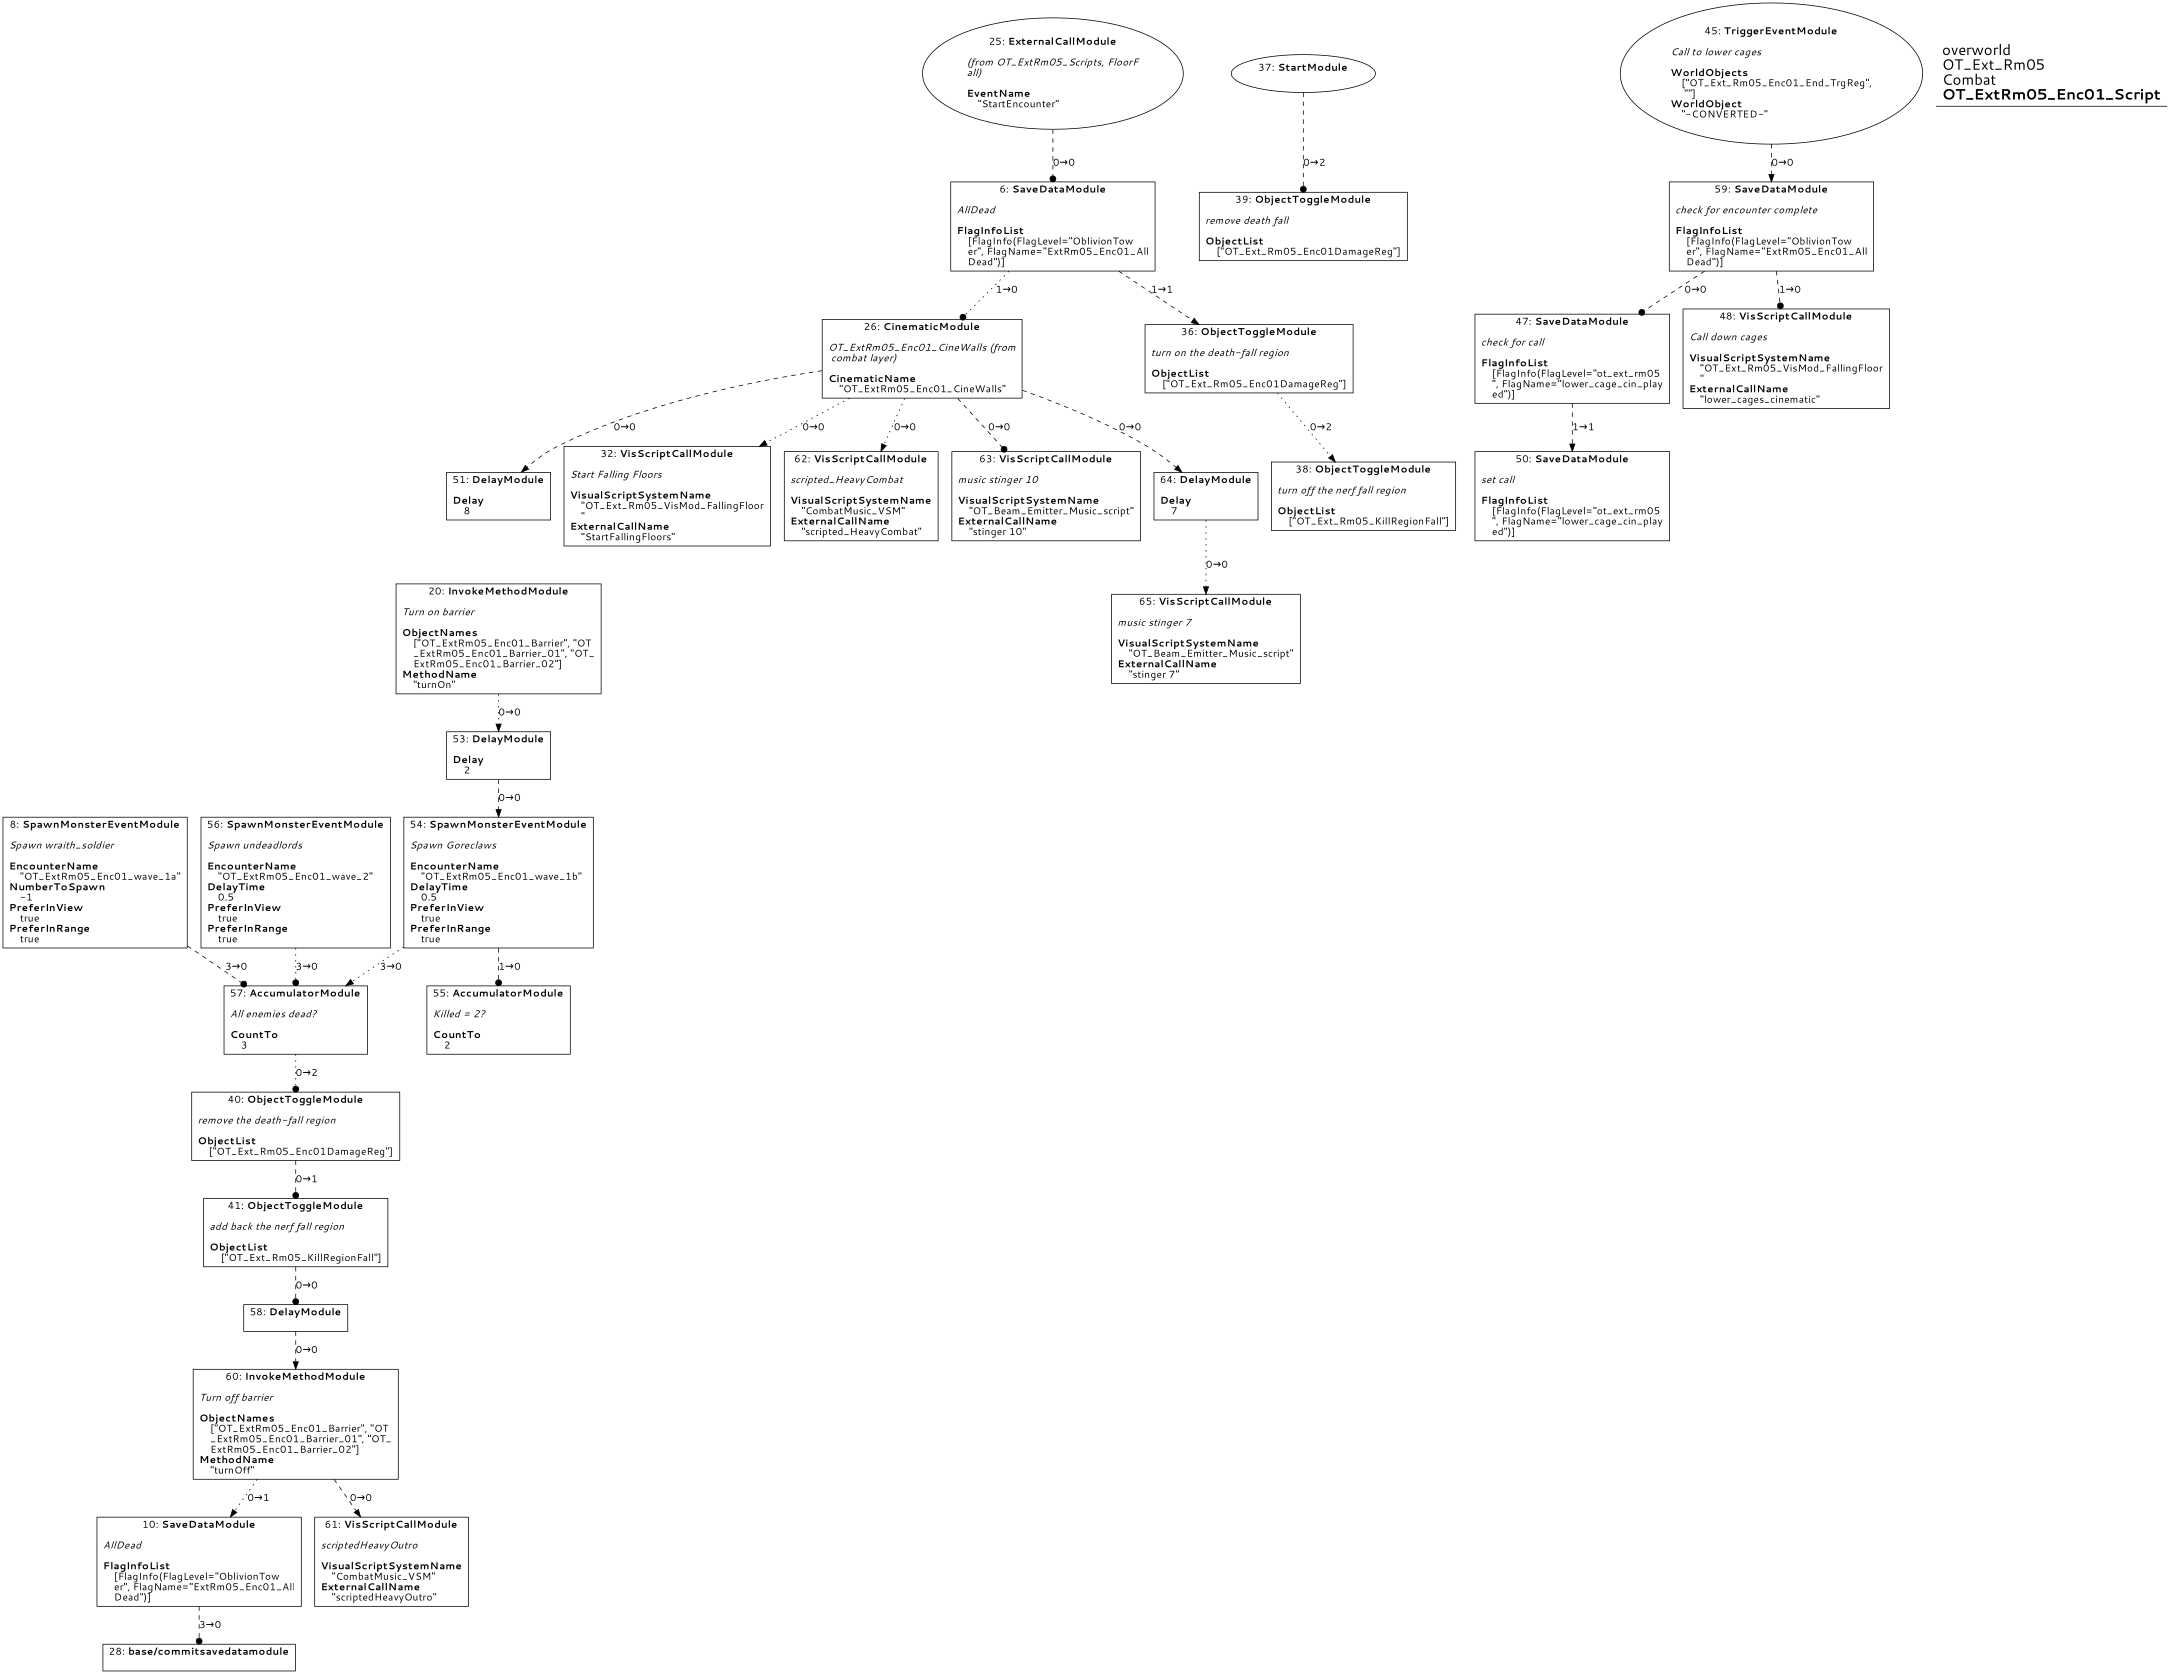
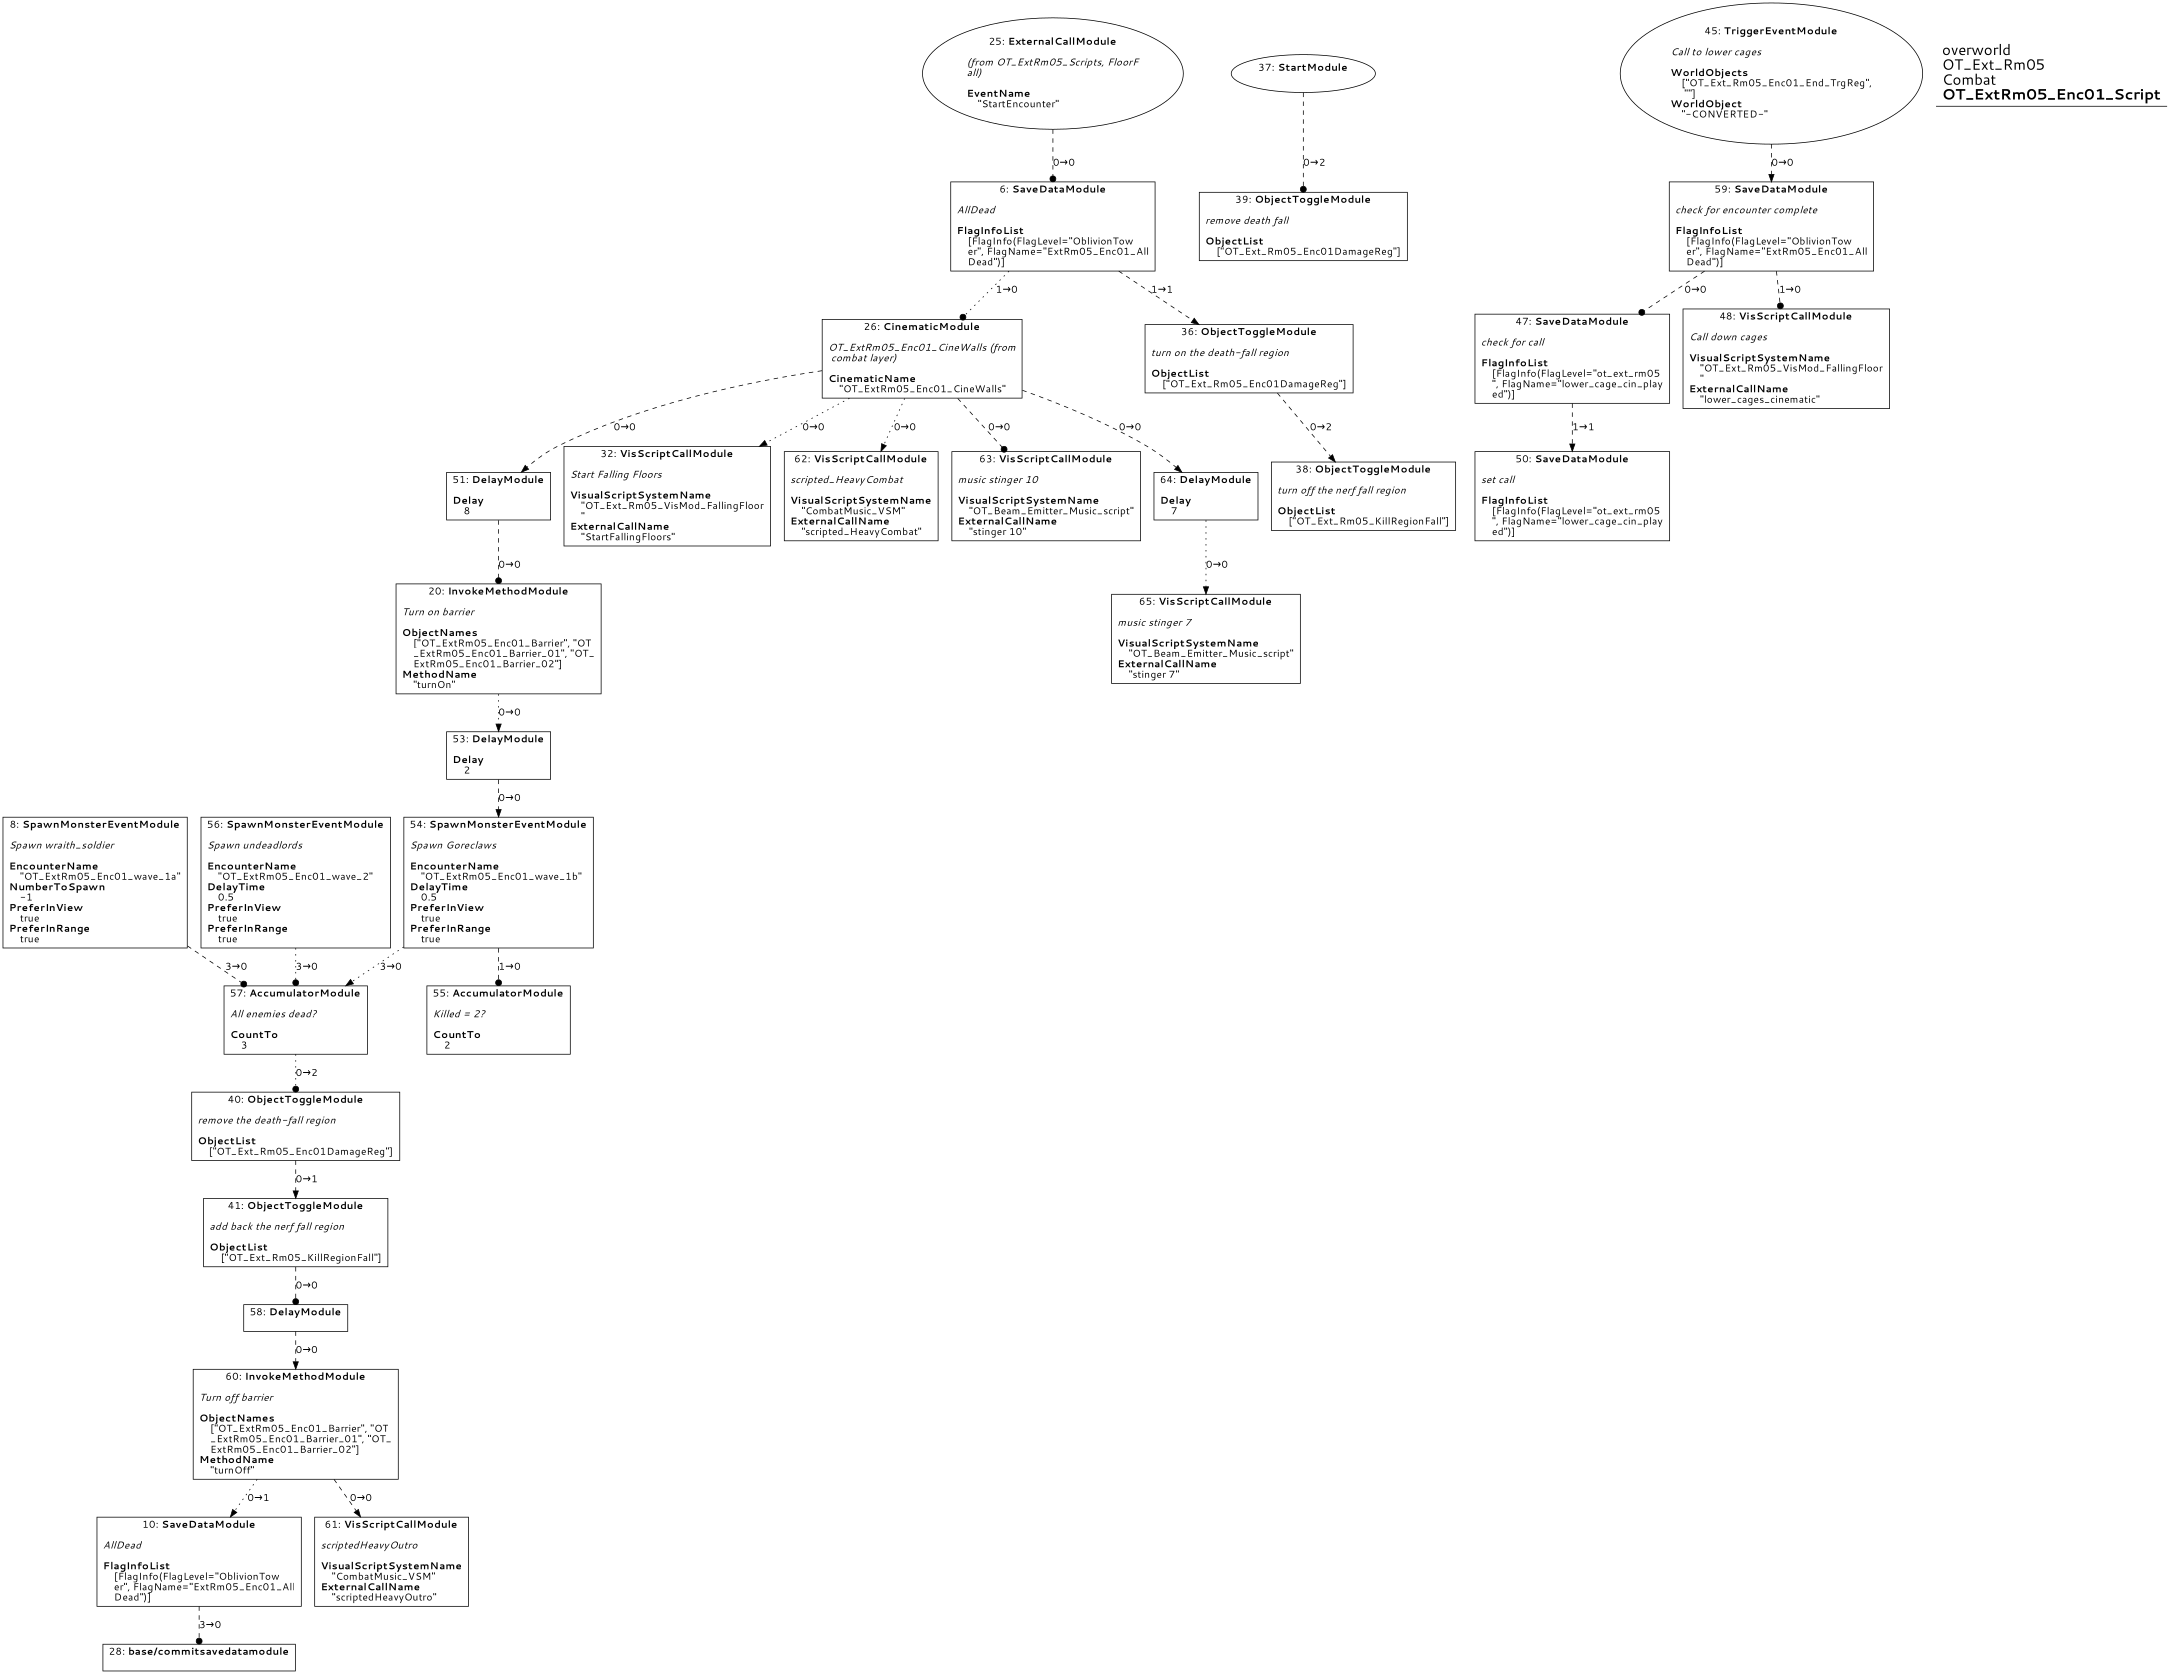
edge "36:" -> "38:": style dotted -> dashed
edge "51:" -> "20:": added, label "0→0"
edge "40:" -> "41:": arrowhead dot -> normal
